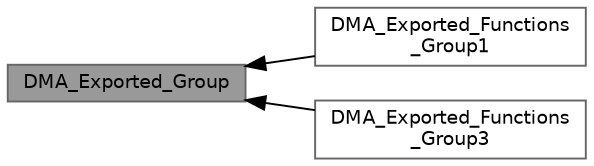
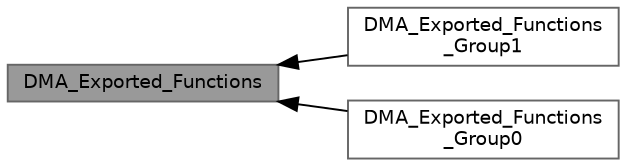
node "DMA_Exported_Group": label "DMA_Exported_Group" -> "DMA_Exported_Functions"
node "DMA_Exported_Functions _Group3": label "DMA_Exported_Functions _Group3" -> "DMA_Exported_Functions _Group0"
